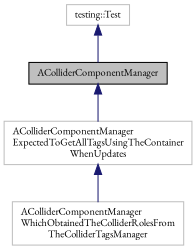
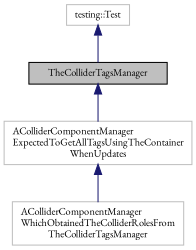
node "AColliderComponentManager": label "AColliderComponentManager" -> "TheColliderTagsManager"
